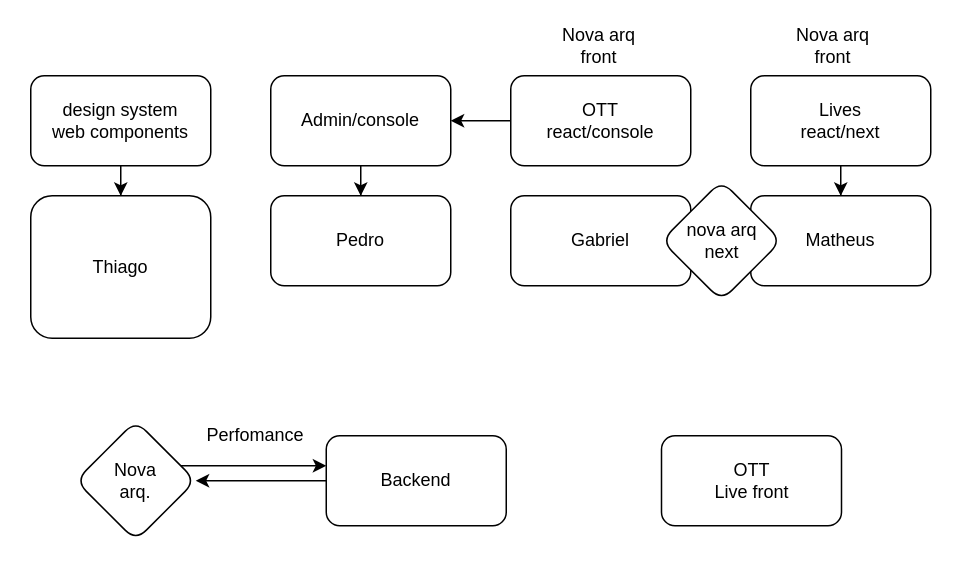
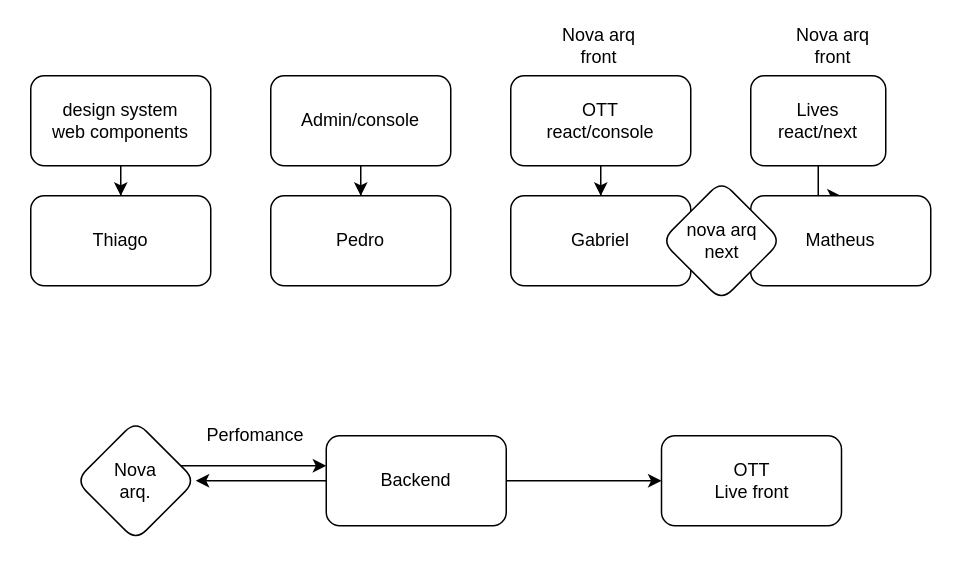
edge "OTT react/console" -> "Admin/console": now "OTT react/console" -> "Gabriel"
node "Lives react/next": size 180x90 -> 135x90
node "Thiago": size 180x143 -> 180x90
edge "Backend" -> "OTT Live front": added
